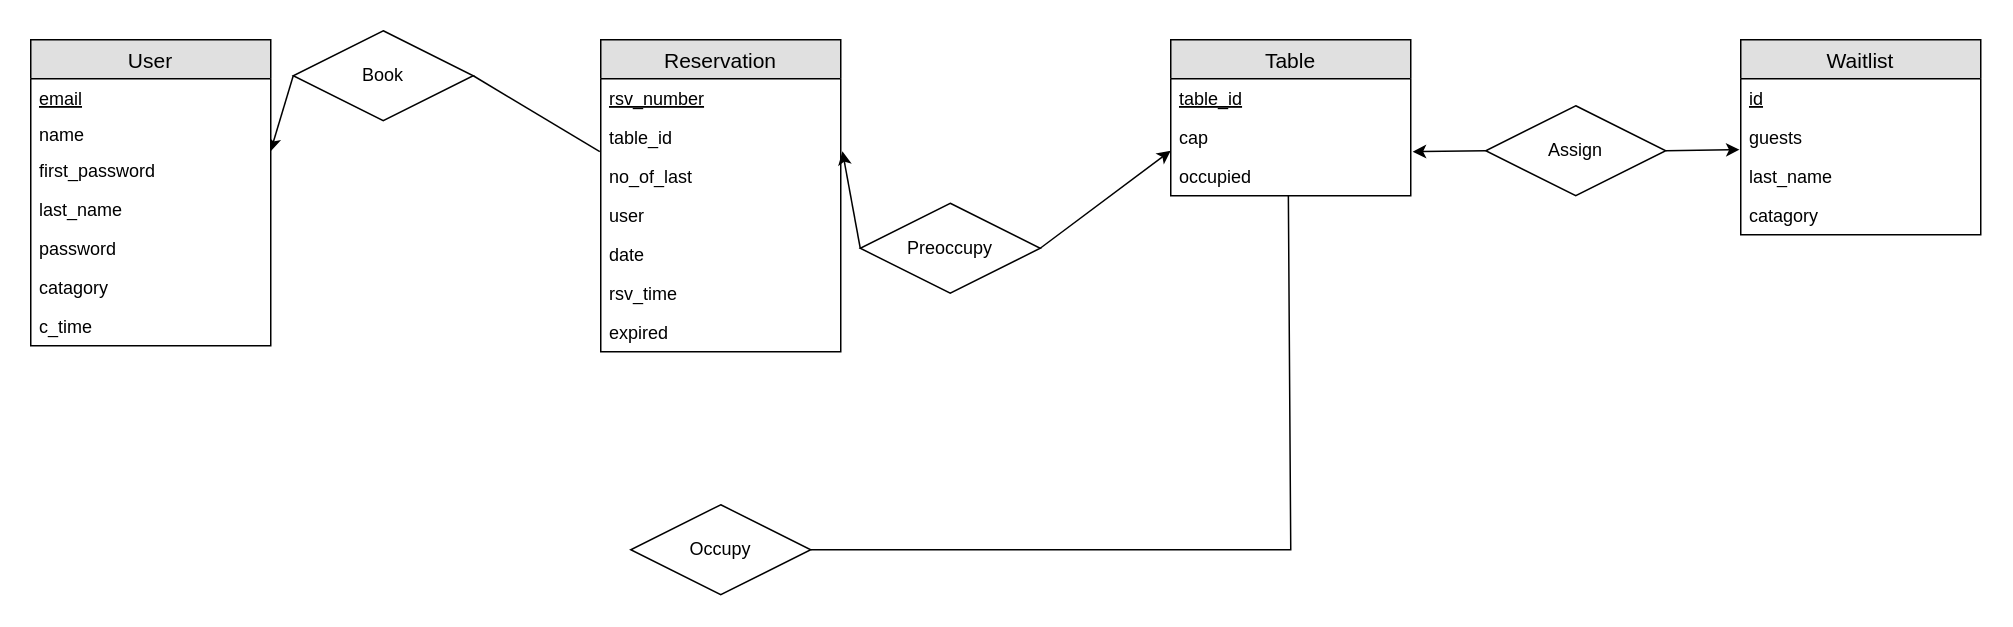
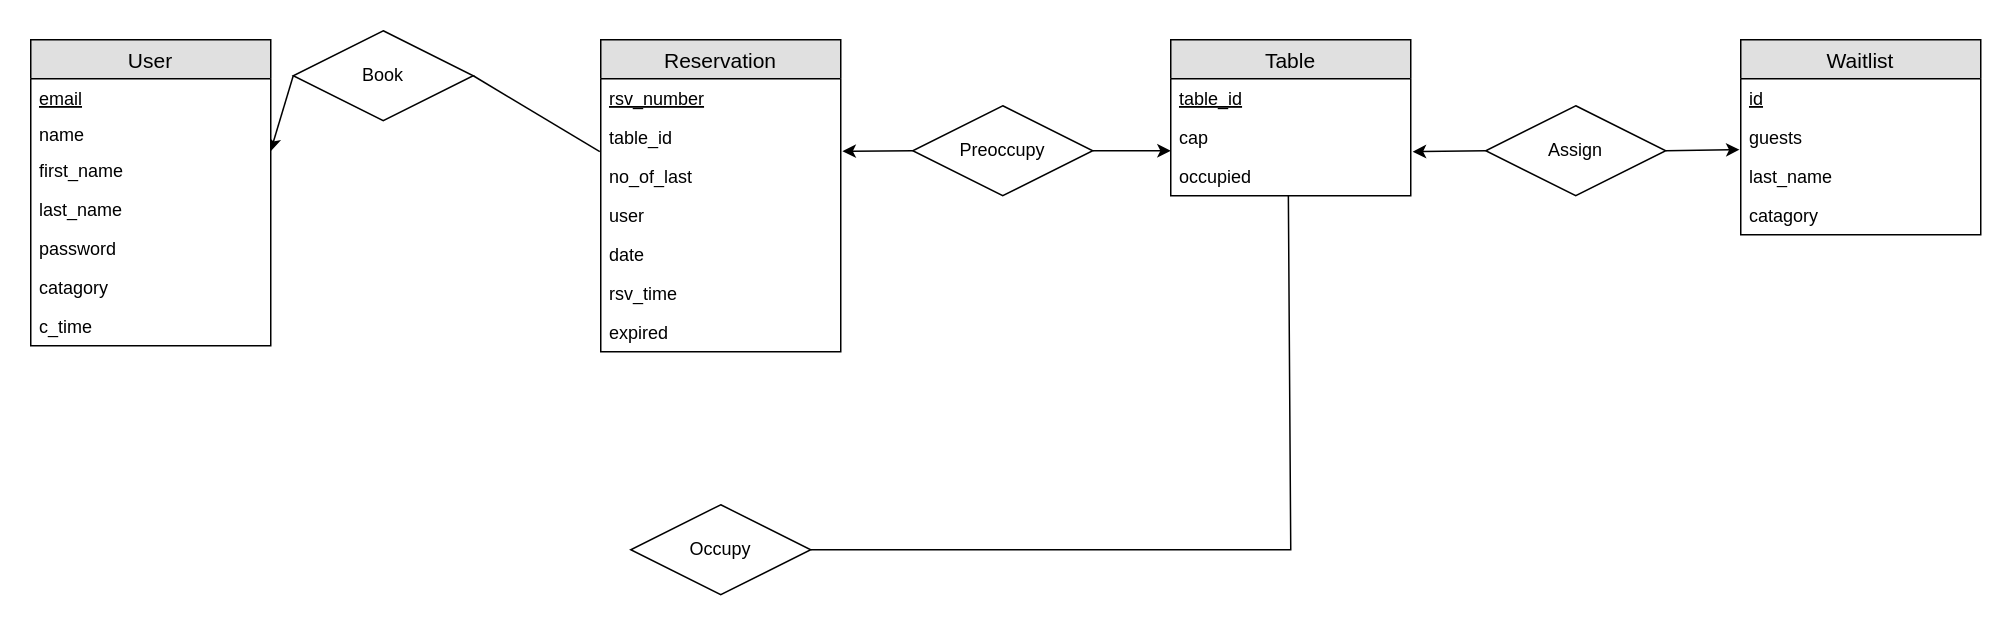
node "first_password": label "first_password" -> "first_name"
node "Preoccupy": moved (950, 248) -> (1003, 151)
